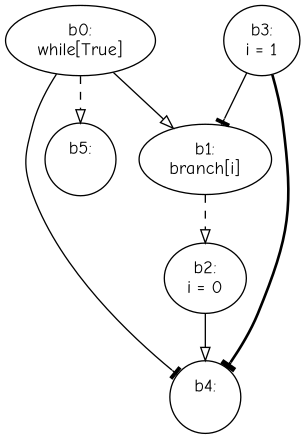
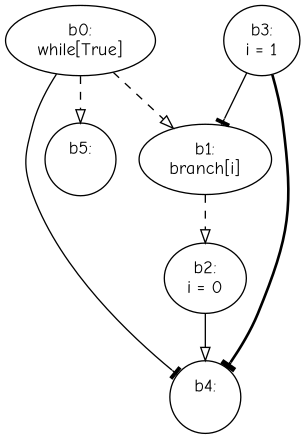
edge "b0: while[True]" -> "b1: branch[i]": style solid -> dashed
